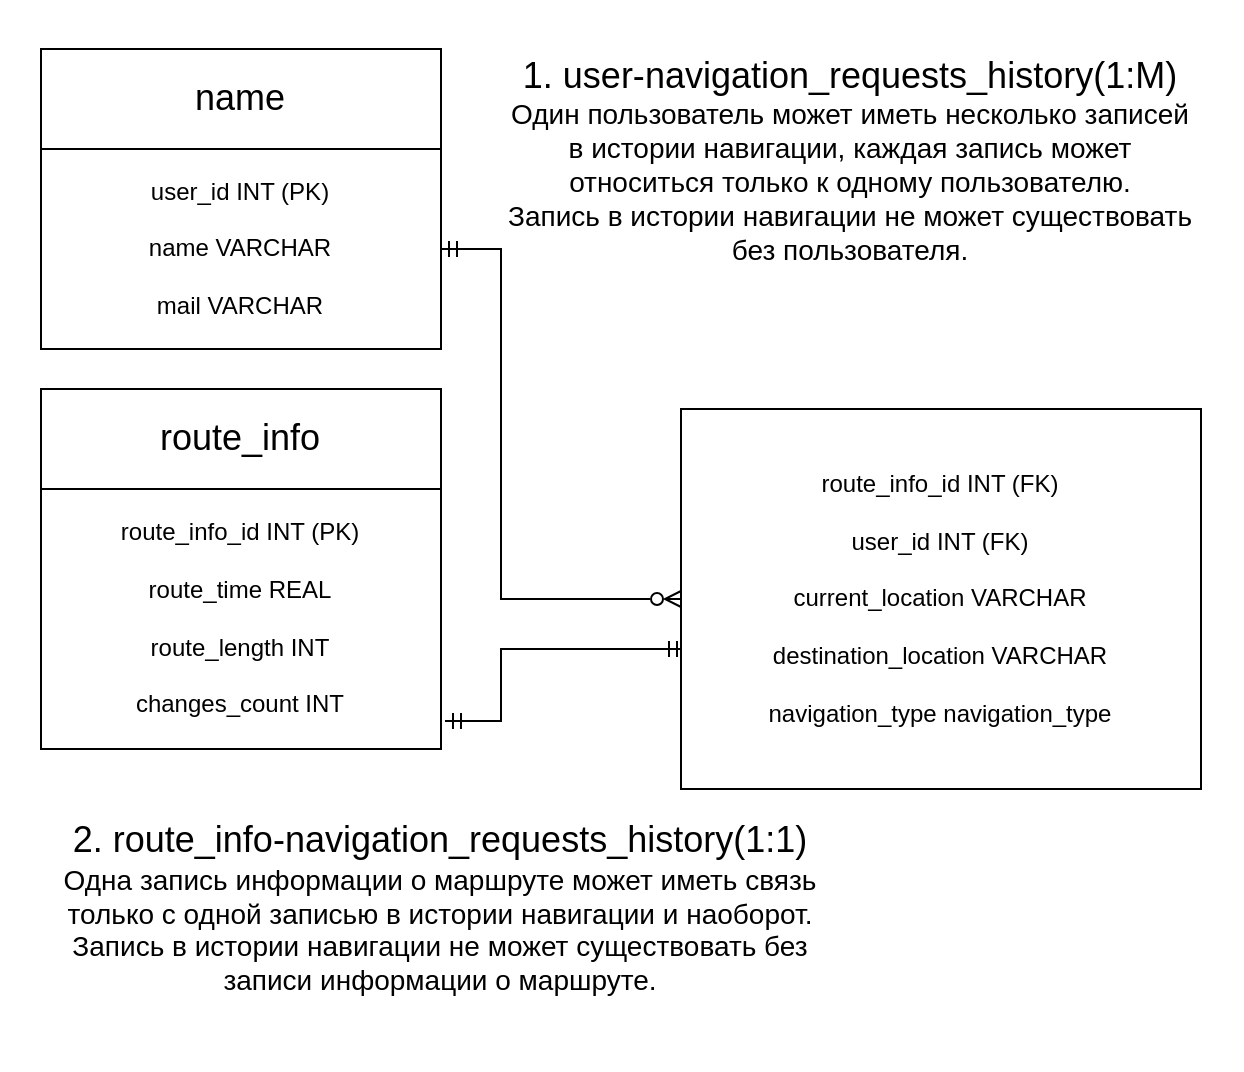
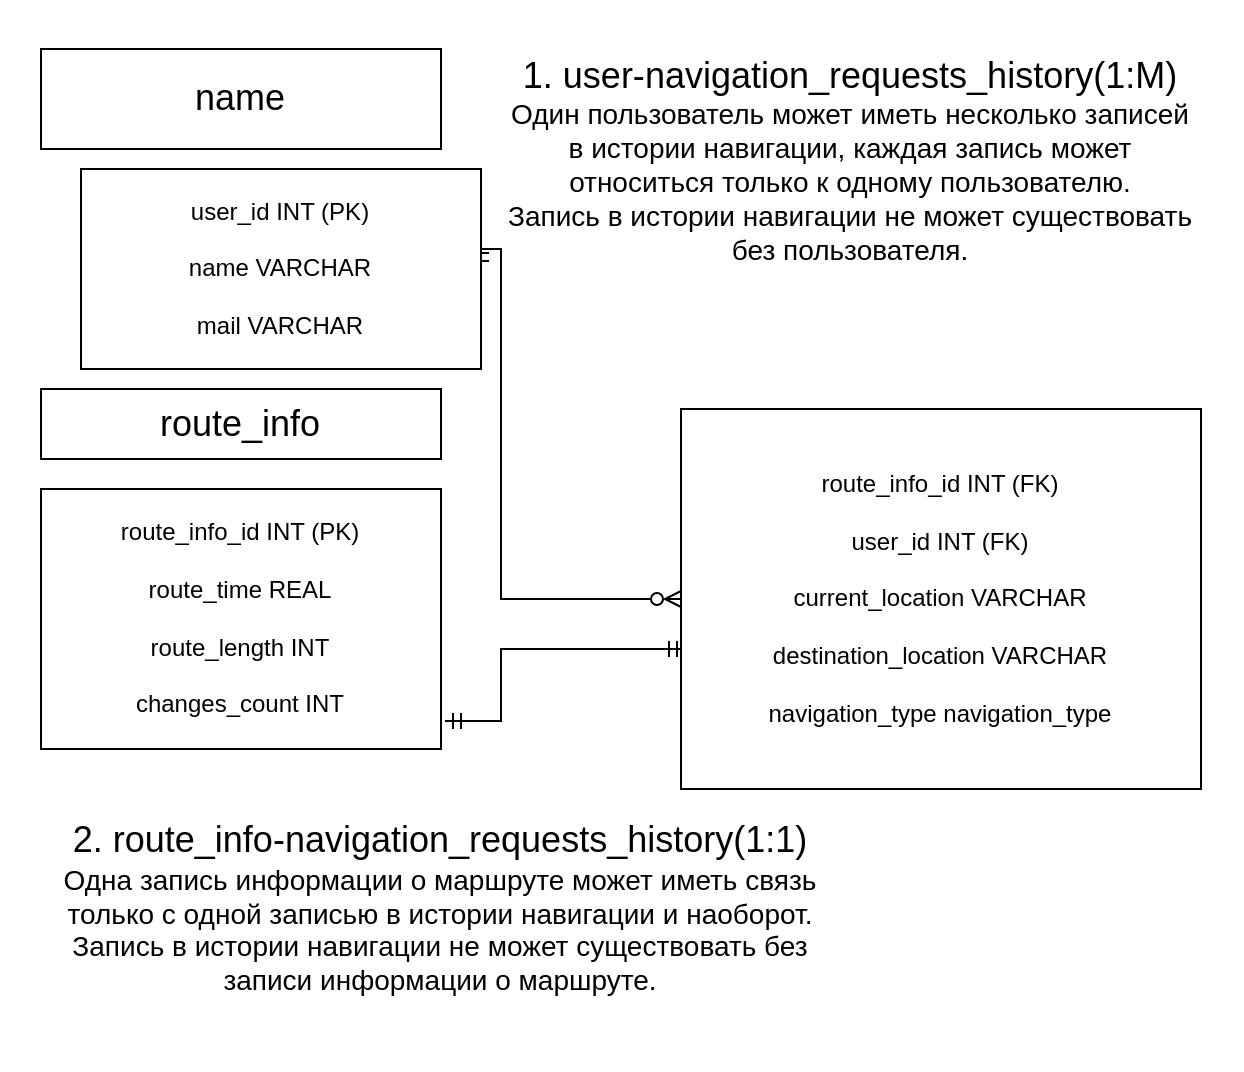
node "user_id INT (PK) name VARCHAR mail VARCHAR": moved (241, 249) -> (281, 269)
node "route_info": size 400x100 -> 400x70
